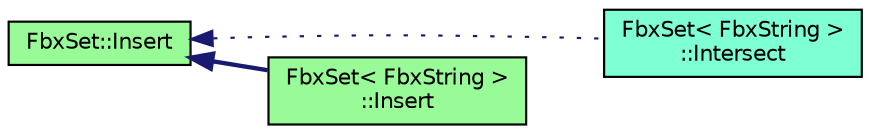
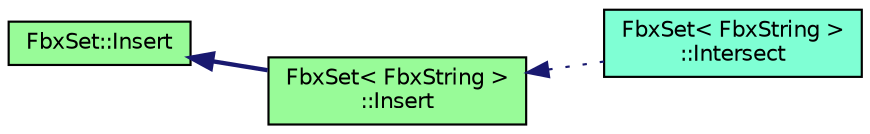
edge "FbxSet< FbxString > ::Intersect" -> "FbxSet::Insert": now "FbxSet< FbxString > ::Intersect" -> "FbxSet< FbxString > ::Insert"
